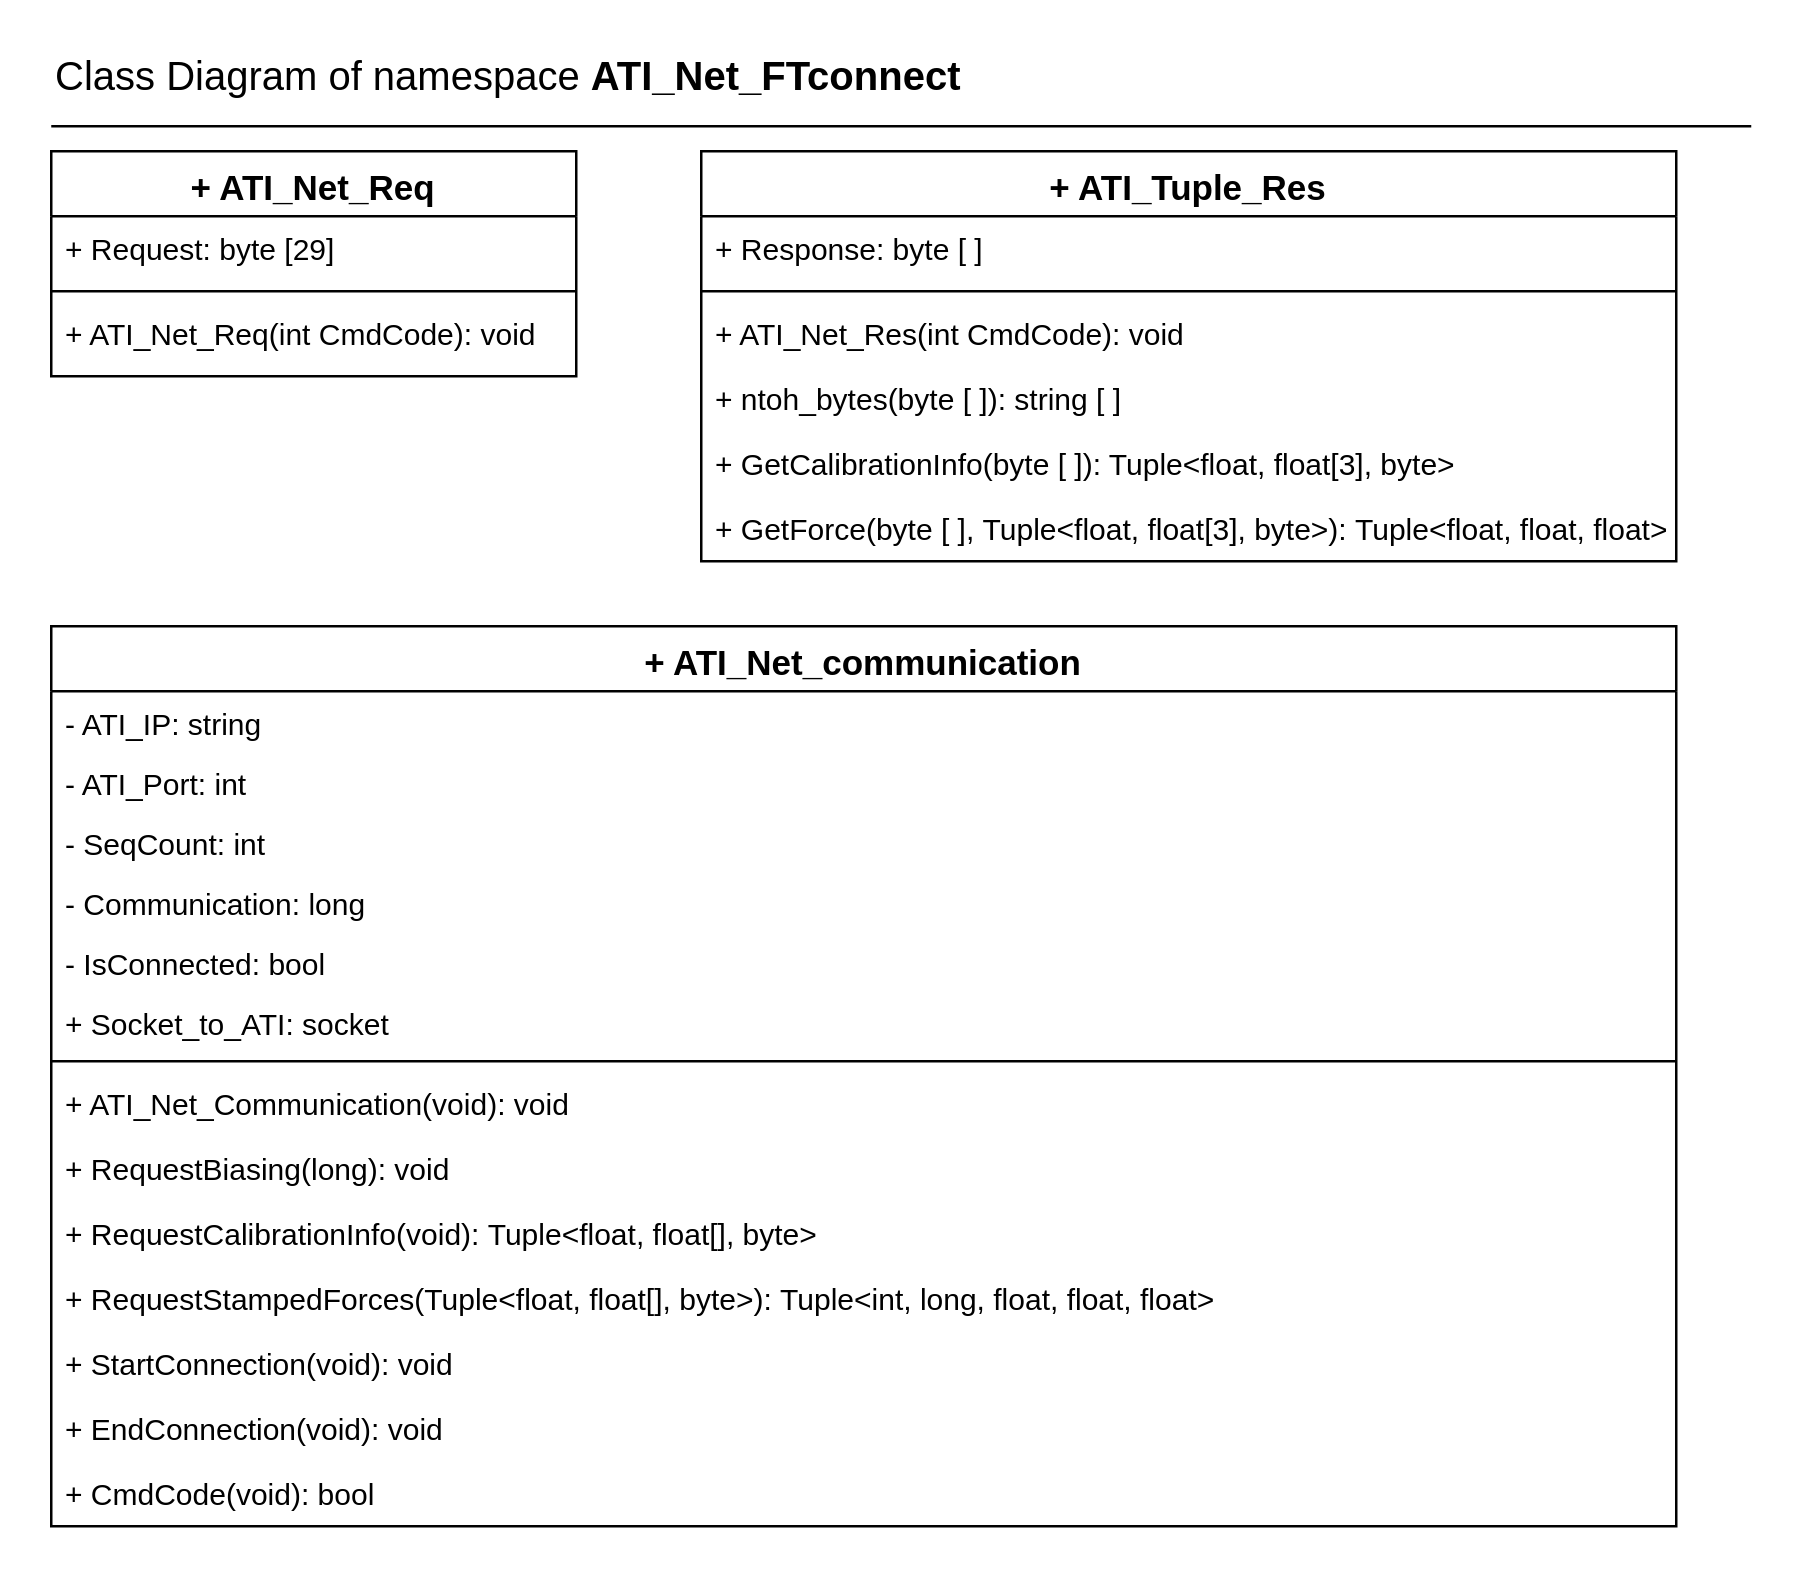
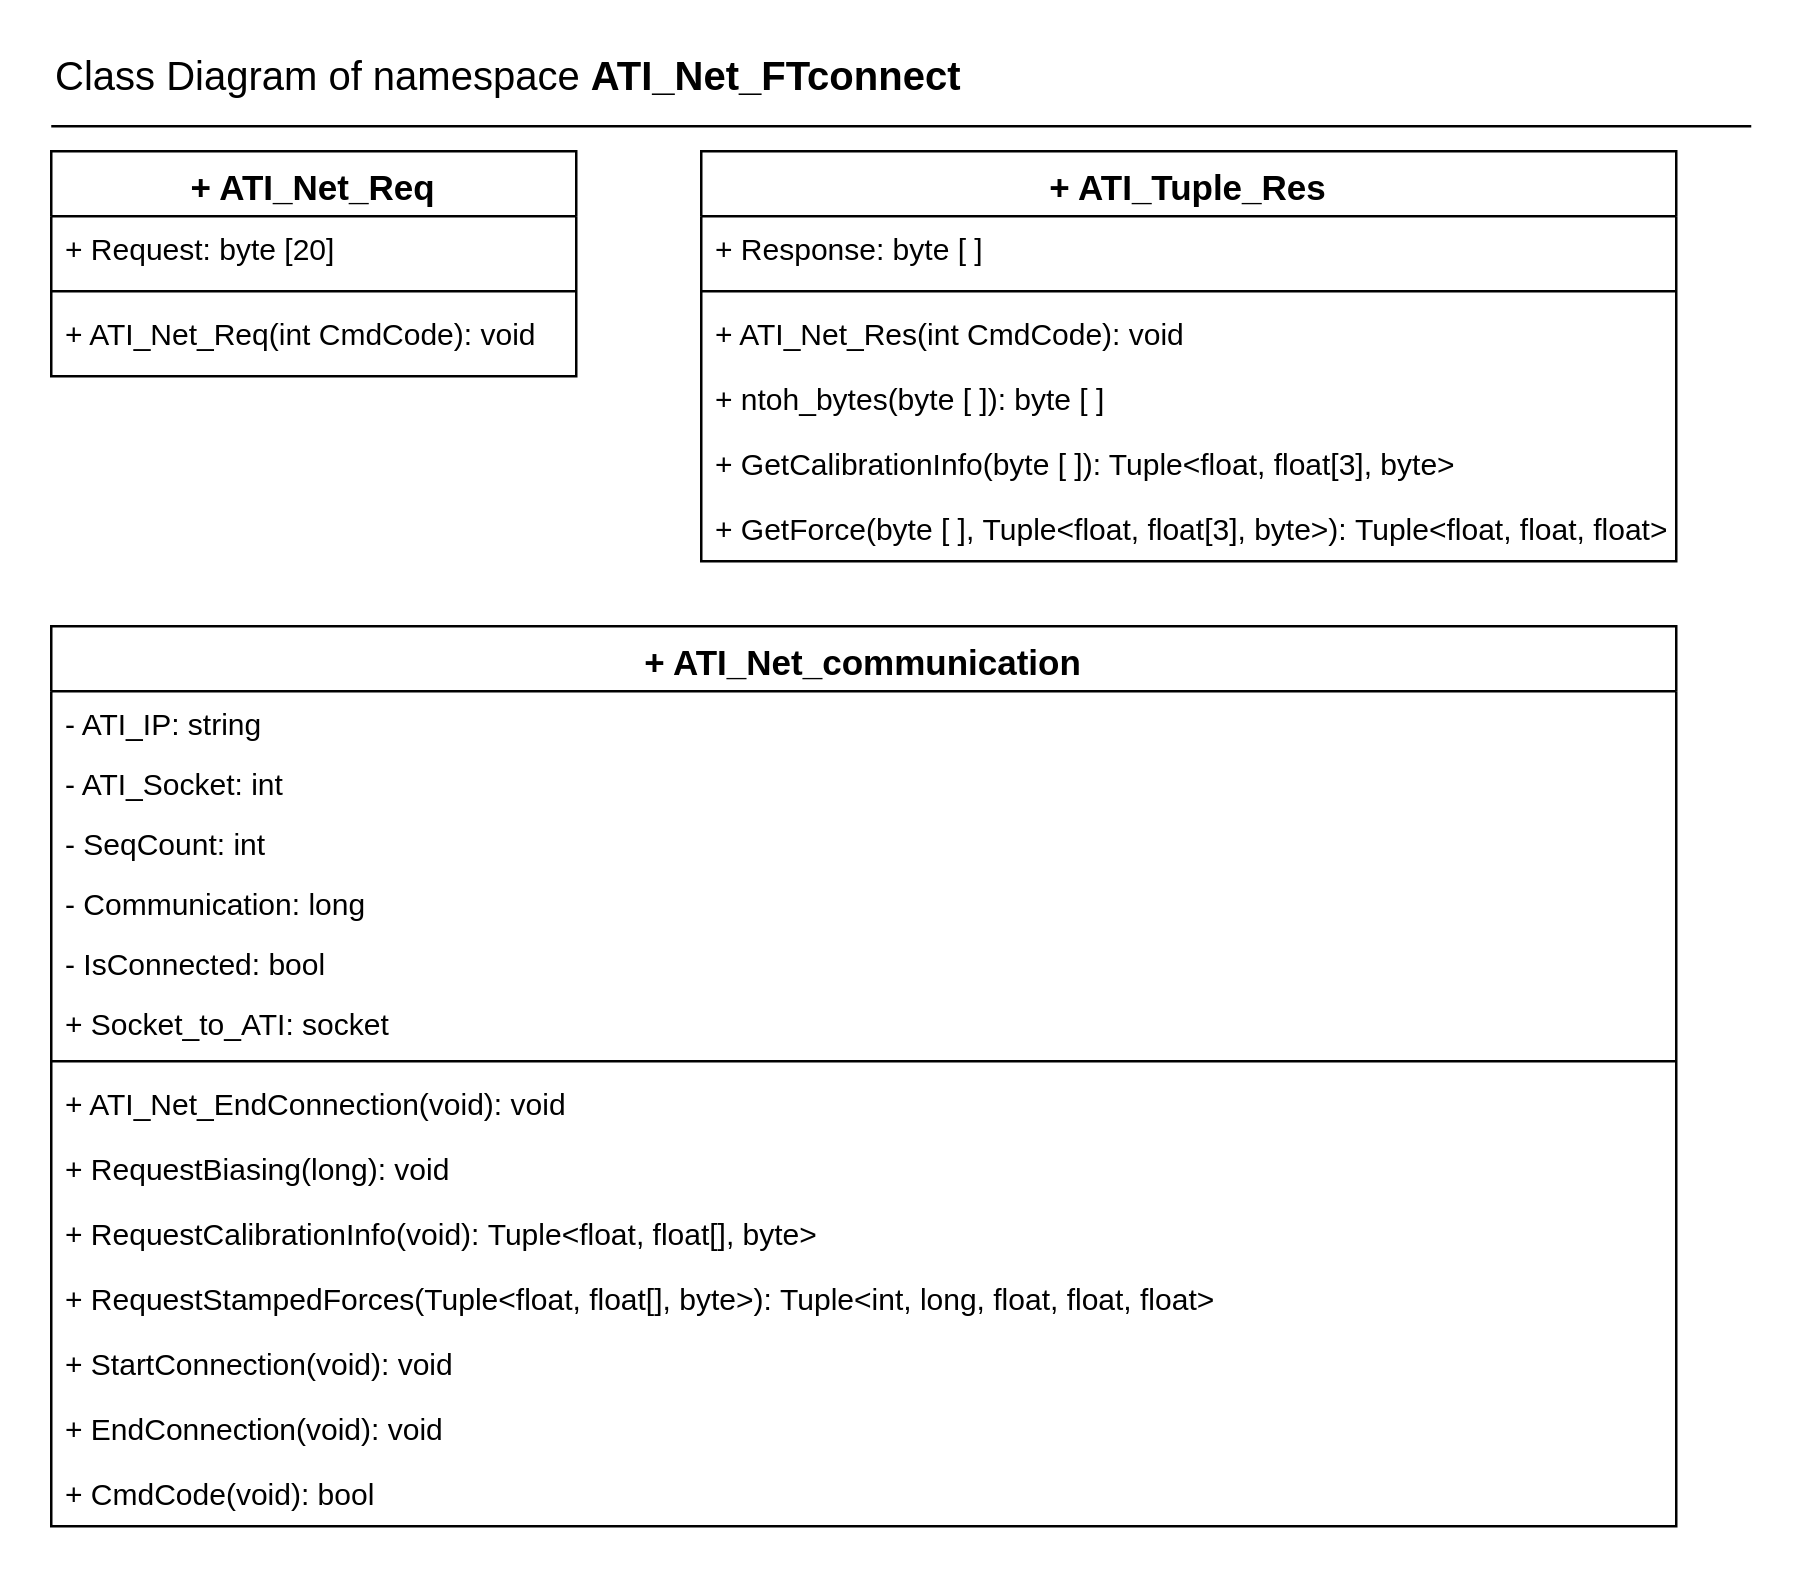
node "+ Request: byte [29]": label "+ Request: byte [29]" -> "+ Request: byte [20]"
node "+ ntoh_bytes(byte [ ]): string [ ]": label "+ ntoh_bytes(byte [ ]): string [ ]" -> "+ ntoh_bytes(byte [ ]): byte [ ]"
node "- ATI_Port: int": label "- ATI_Port: int" -> "- ATI_Socket: int"
node "+ ATI_Net_Communication(void): void": label "+ ATI_Net_Communication(void): void" -> "+ ATI_Net_EndConnection(void): void"
